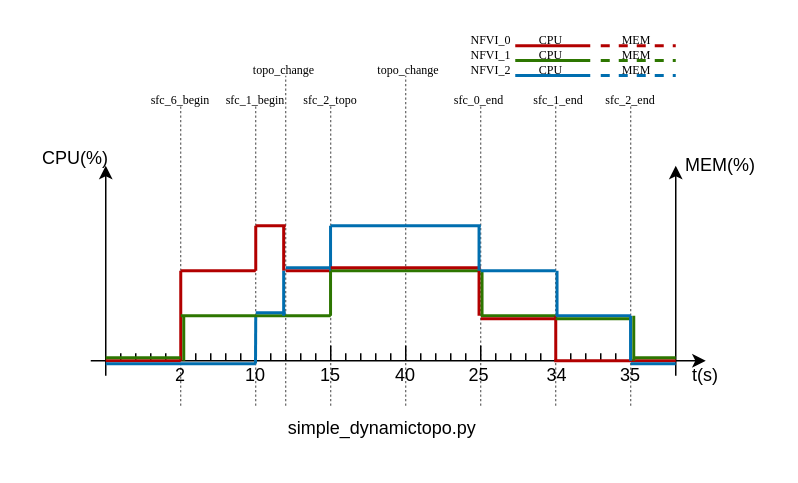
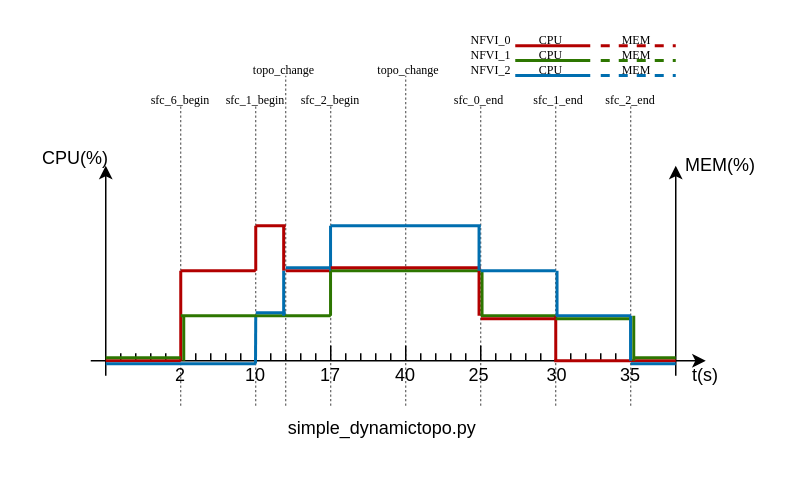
node "sfc_2_topo": label "sfc_2_topo" -> "sfc_2_begin"
node "15": label "15" -> "17"
node "34": label "34" -> "30"
